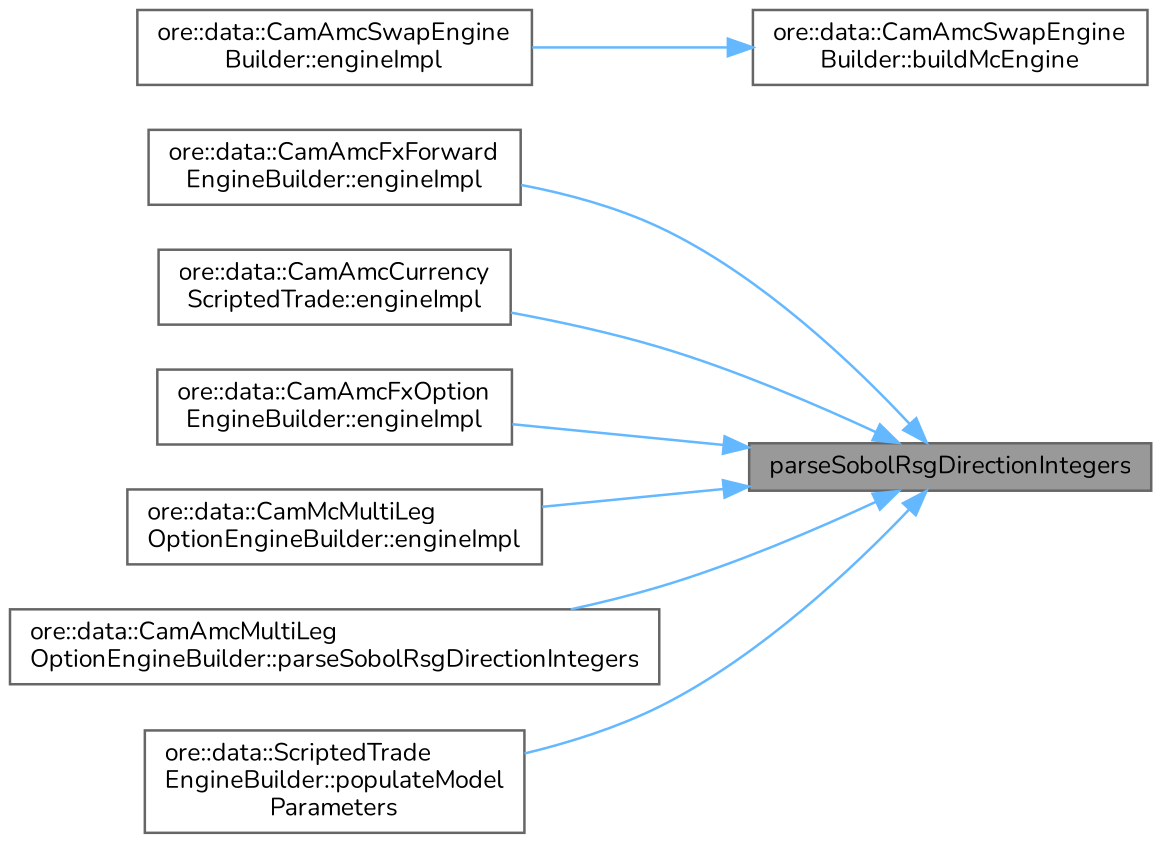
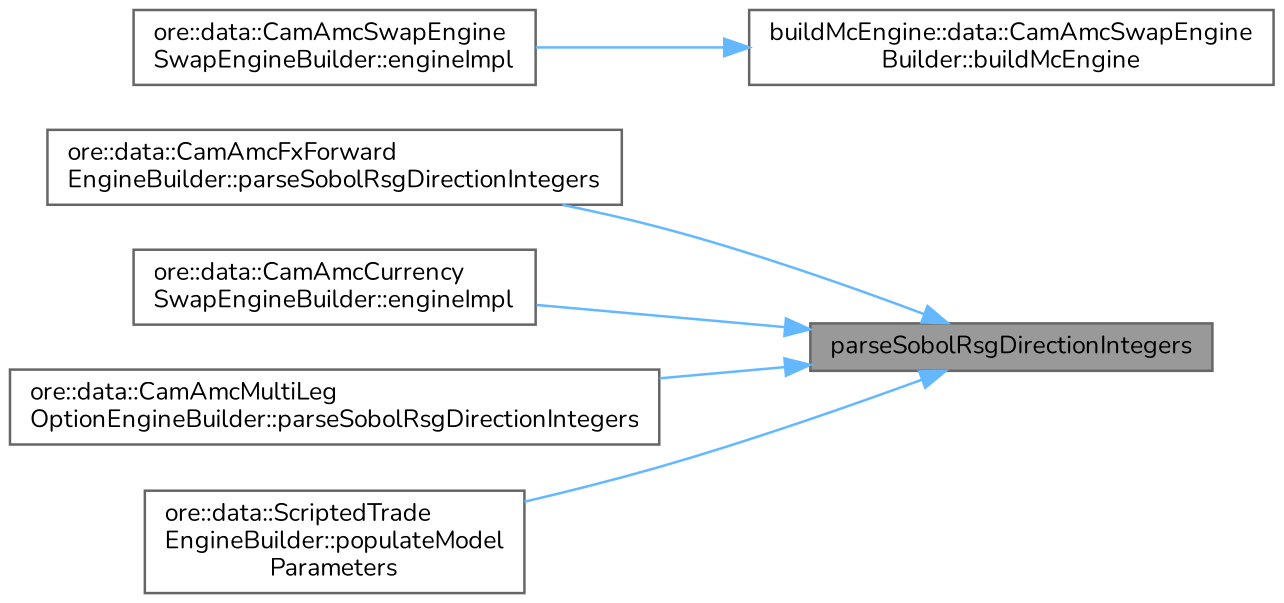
node "ore::data::CamAmcSwapEngine Builder::engineImpl": label "ore::data::CamAmcSwapEngine Builder::engineImpl" -> "ore::data::CamAmcSwapEngine SwapEngineBuilder::engineImpl"
node "ore::data::CamAmcSwapEngine Builder::buildMcEngine": label "ore::data::CamAmcSwapEngine Builder::buildMcEngine" -> "buildMcEngine::data::CamAmcSwapEngine Builder::buildMcEngine"
node "ore::data::CamAmcFxForward EngineBuilder::engineImpl": label "ore::data::CamAmcFxForward EngineBuilder::engineImpl" -> "ore::data::CamAmcFxForward EngineBuilder::parseSobolRsgDirectionIntegers"
node "ore::data::CamAmcCurrency ScriptedTrade::engineImpl": label "ore::data::CamAmcCurrency ScriptedTrade::engineImpl" -> "ore::data::CamAmcCurrency SwapEngineBuilder::engineImpl"
node "ore::data::CamAmcFxOption EngineBuilder::engineImpl": removed
node "ore::data::CamMcMultiLeg OptionEngineBuilder::engineImpl": removed
